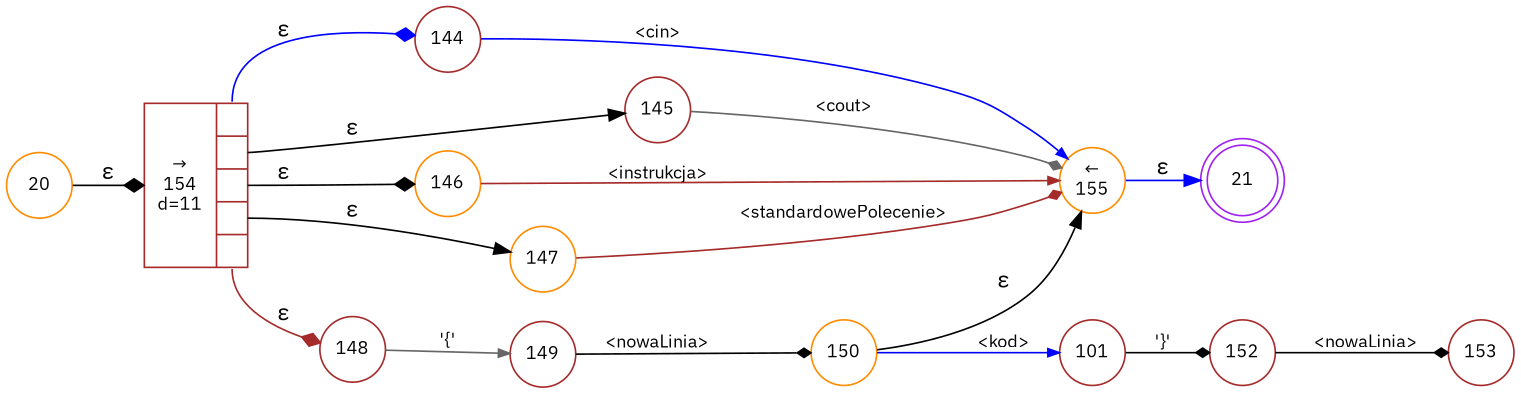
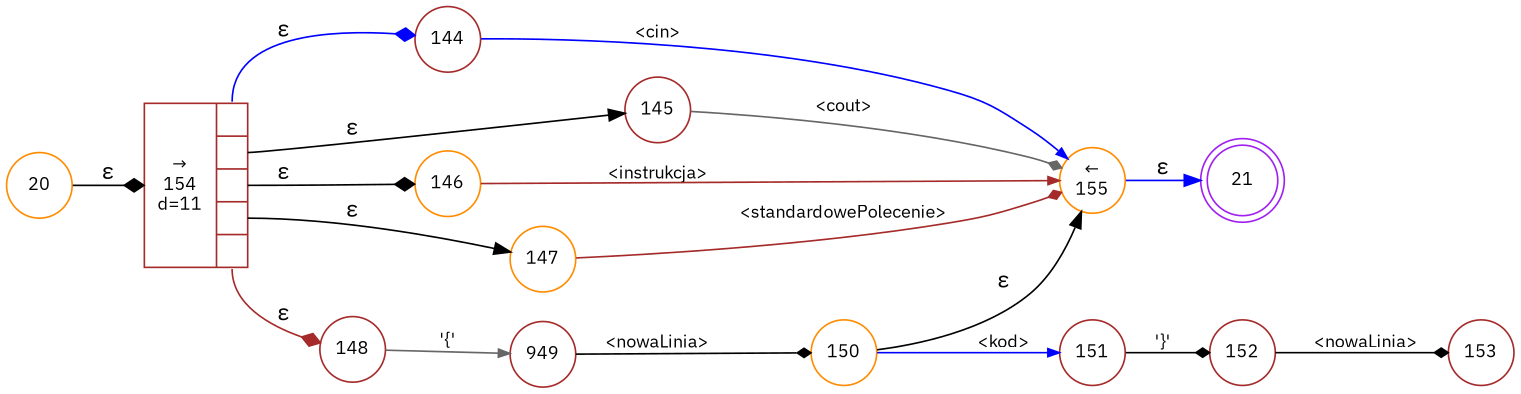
node "101": label "101" -> "151"
node "149": label "149" -> "949"
